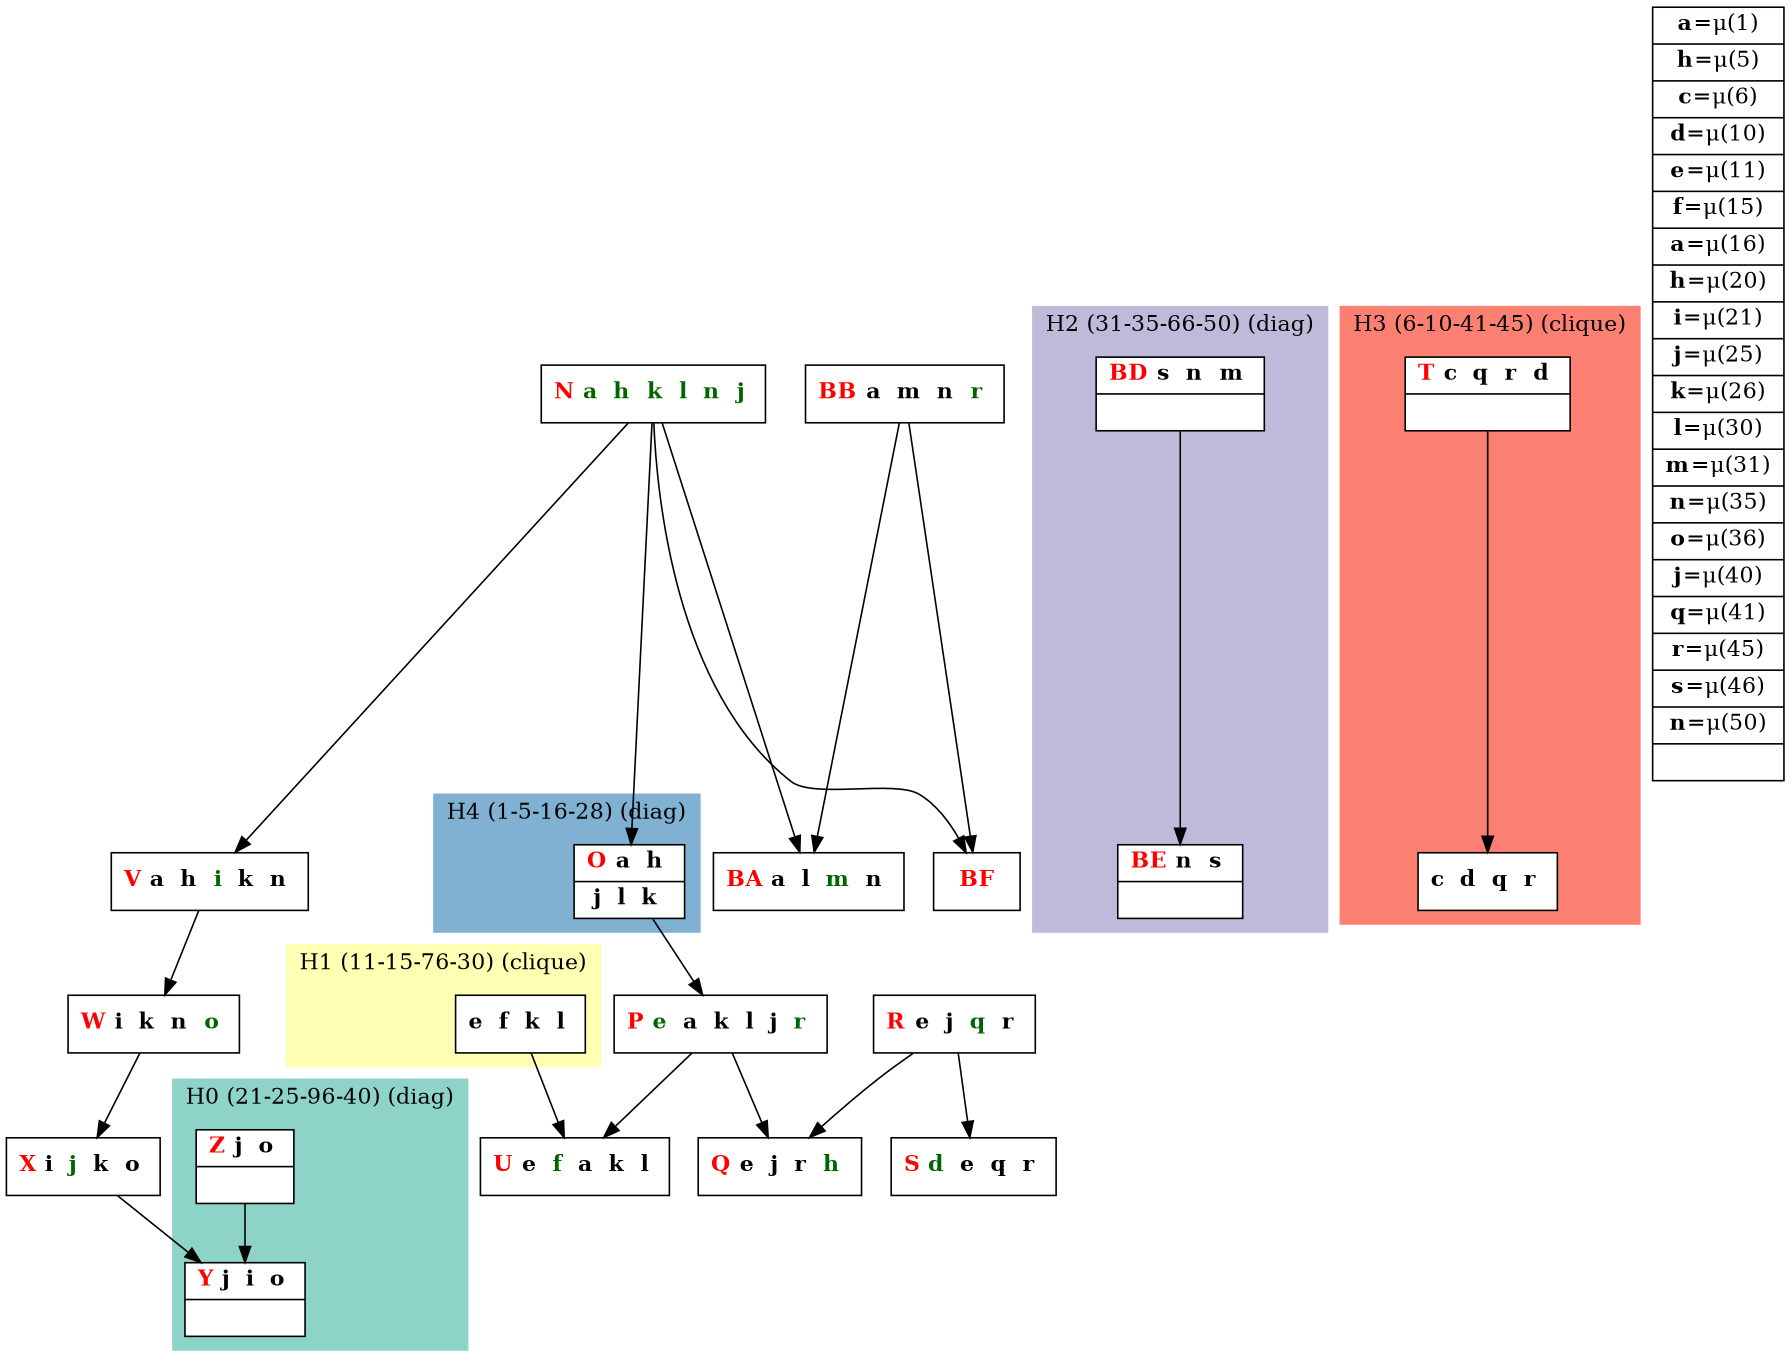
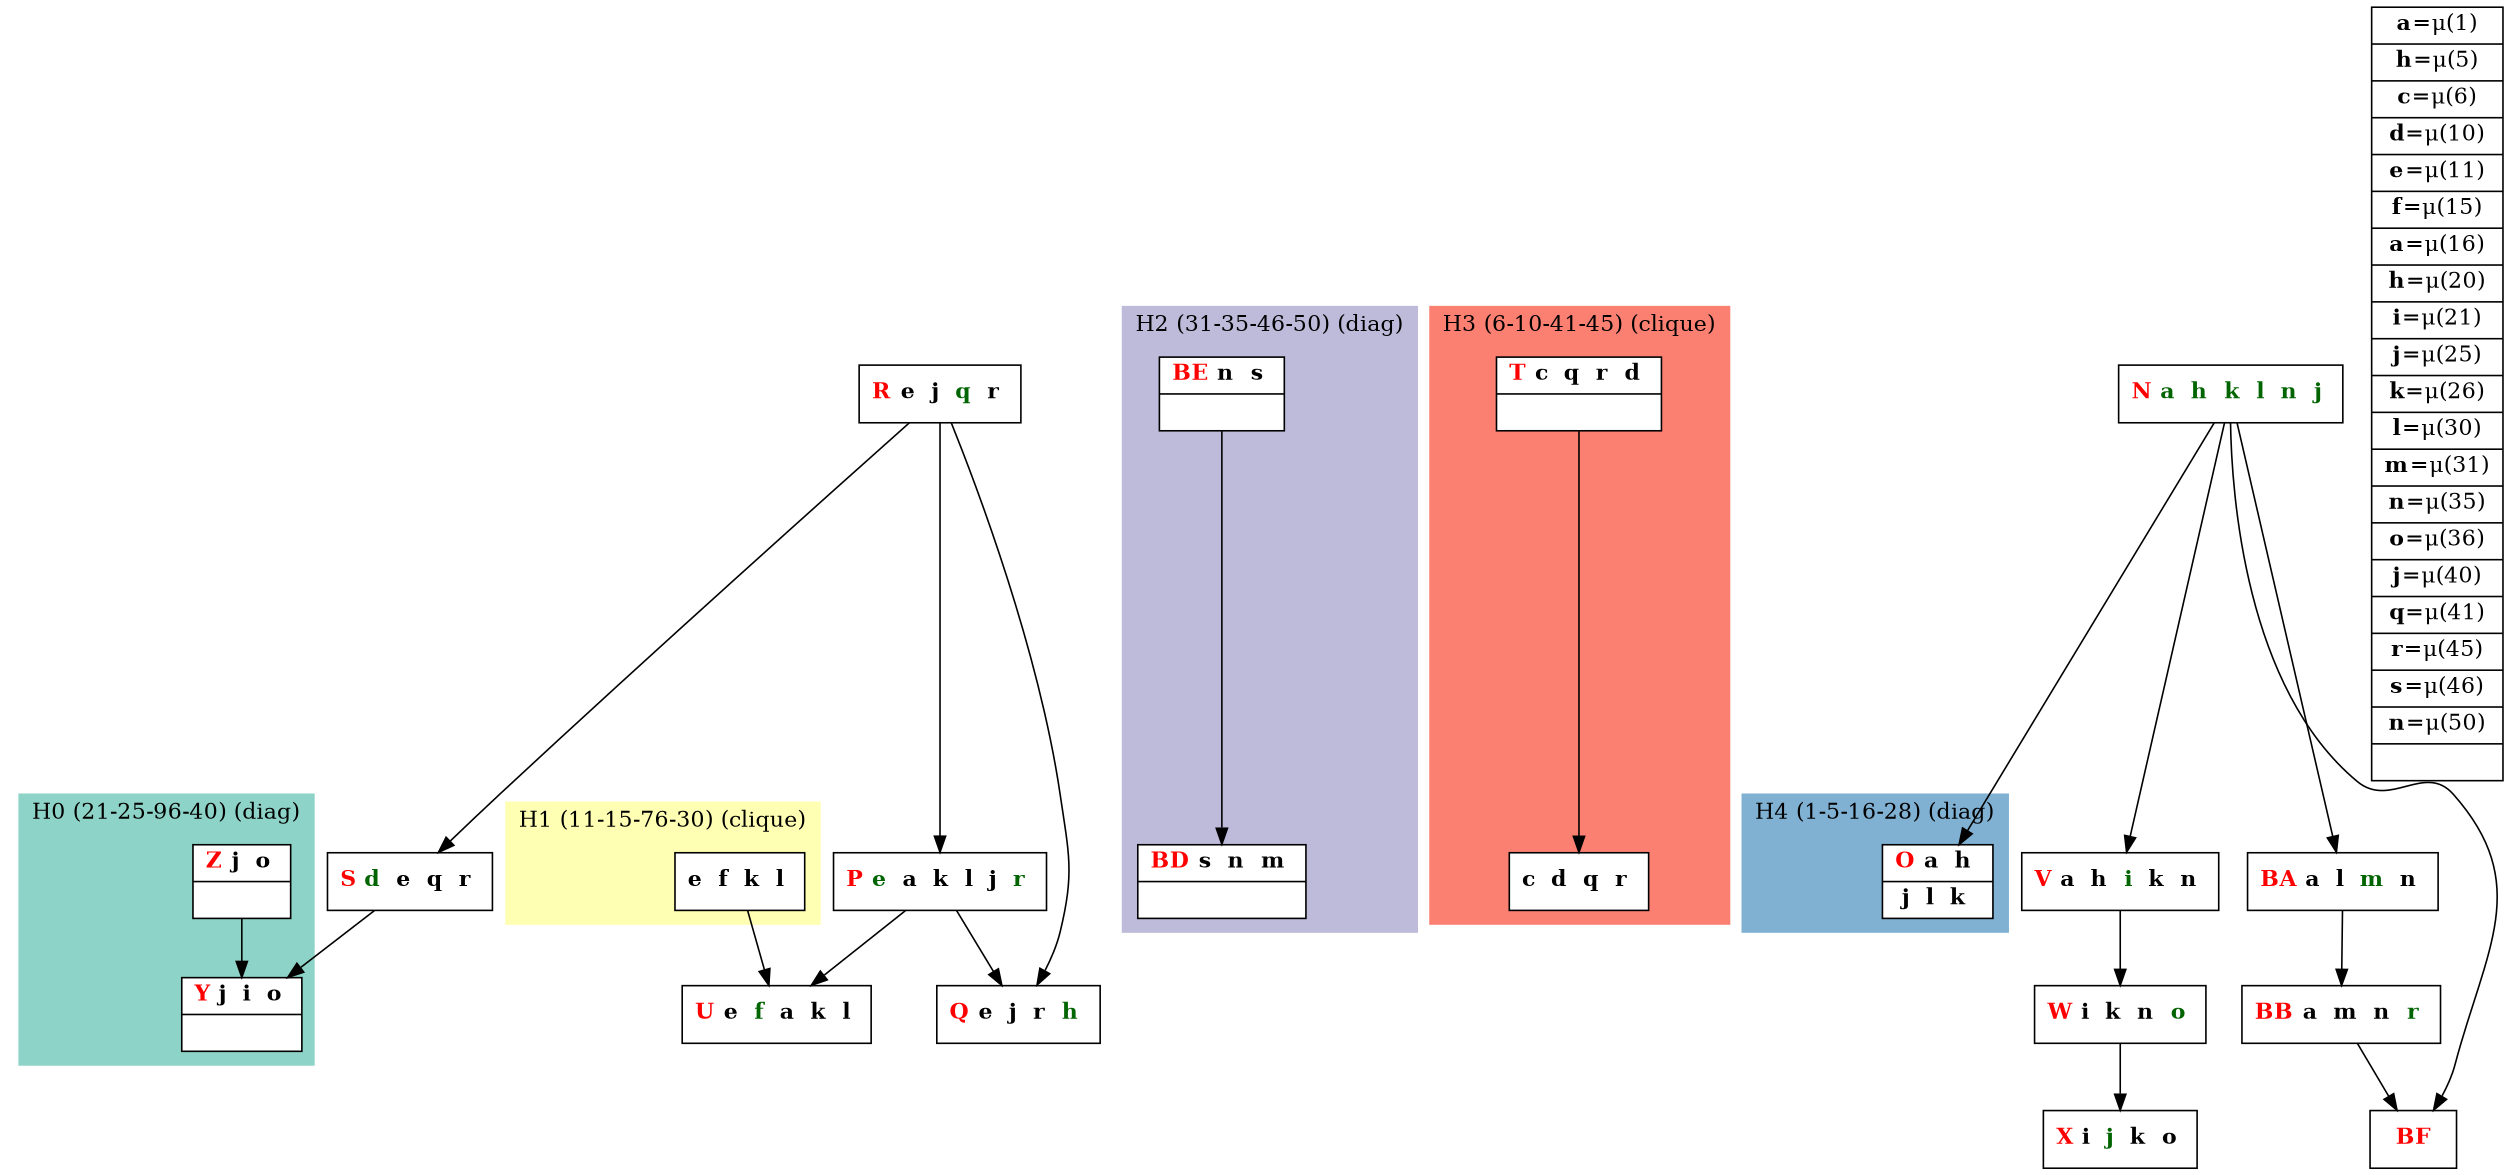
cluster "H2 (31-35-66-50) (diag)": label "H2 (31-35-66-50) (diag)" -> "H2 (31-35-46-50) (diag)"
edge "BD" -> "BE": reversed
edge "BB" -> "BA": reversed
edge "O" -> "P": now "R" -> "P"
edge "X" -> "Y": now "S" -> "Y"
